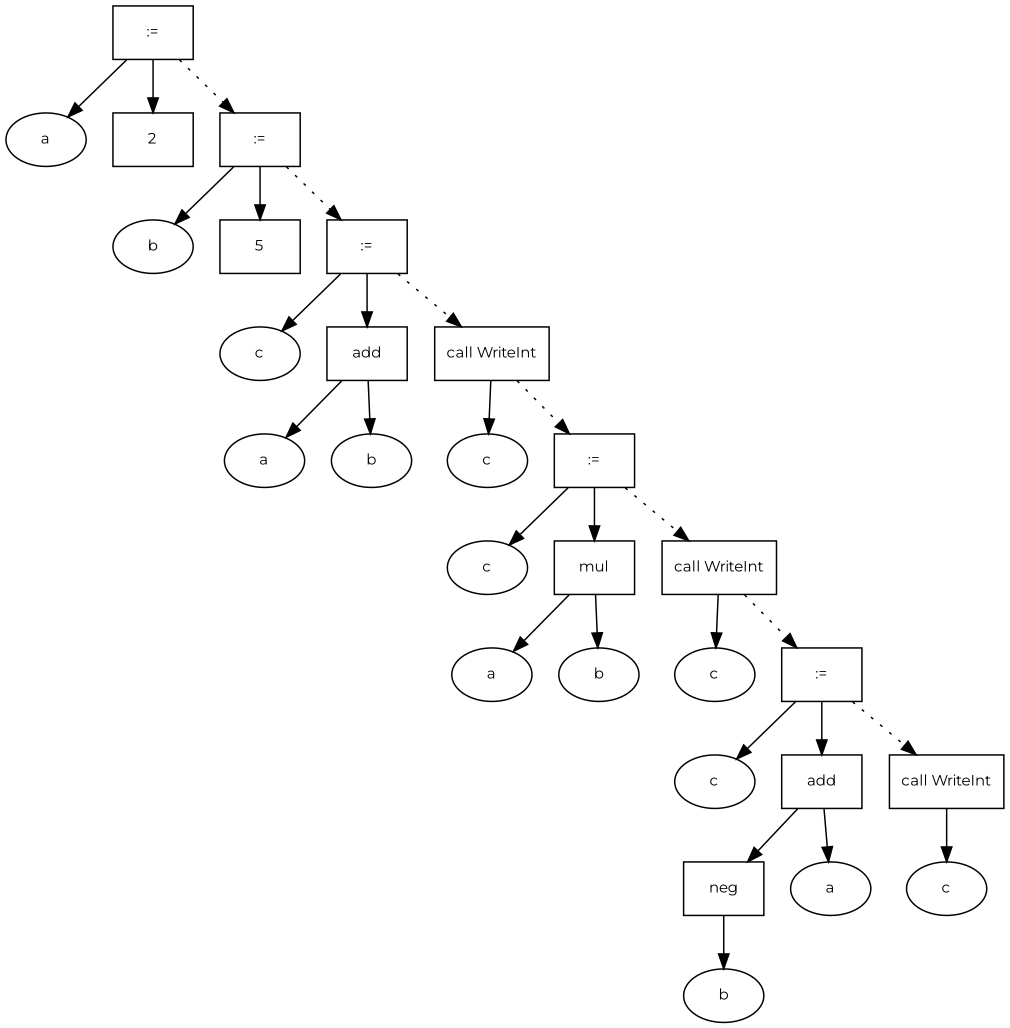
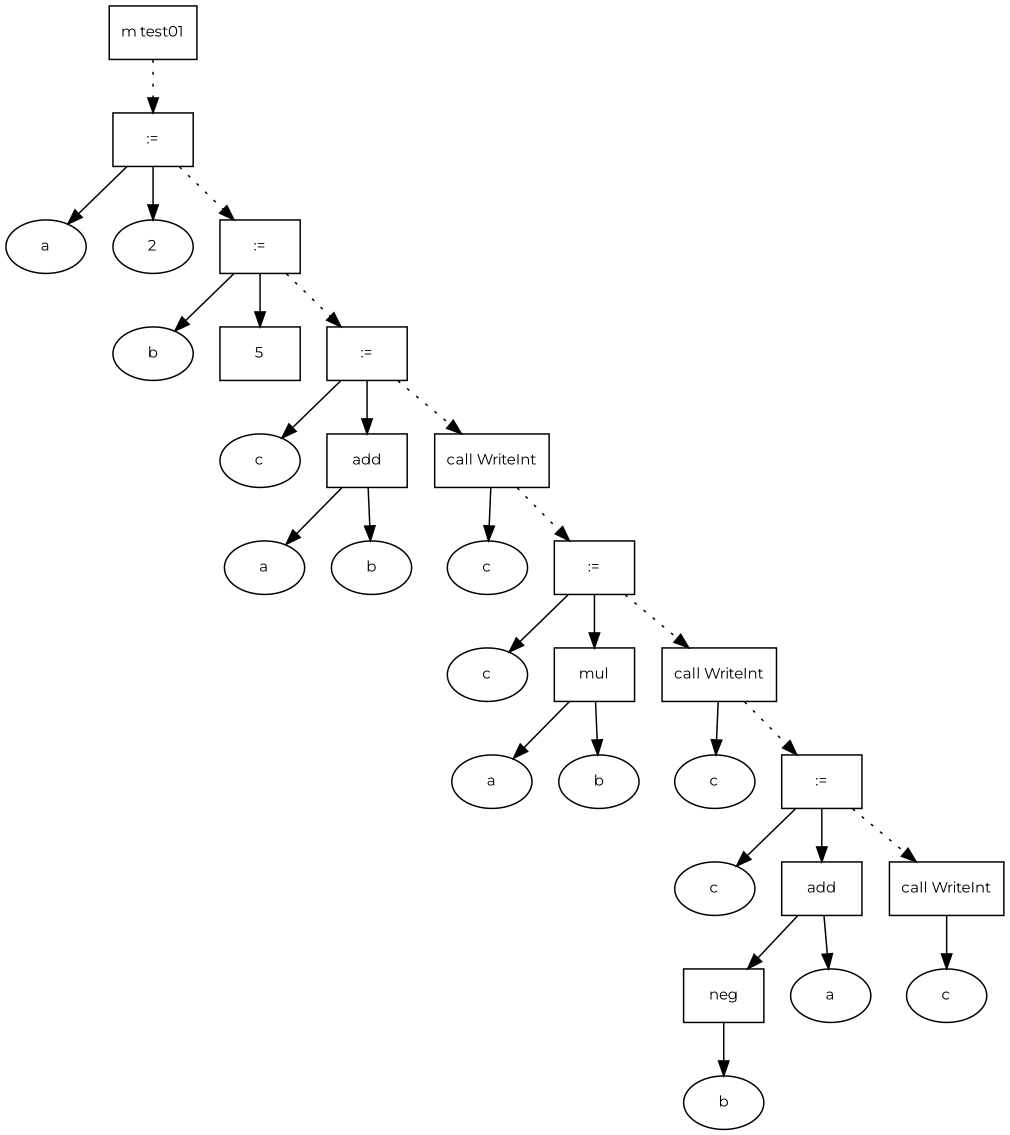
node "m test01": added
node "2": shape box -> ellipse
